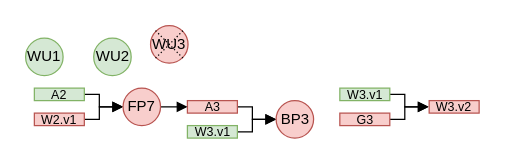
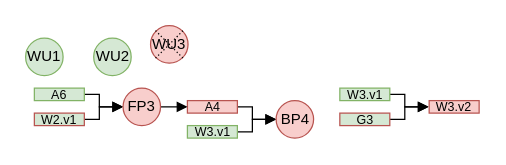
node "A2": label "A2" -> "A6"
node "FP7": label "FP7" -> "FP3"
node "A3": label "A3" -> "A4"
node "W2.v1": fillcolor #f8cecc -> #d5e8d4
node "BP3": label "BP3" -> "BP4"
node "G3": fillcolor #f8cecc -> #d5e8d4
